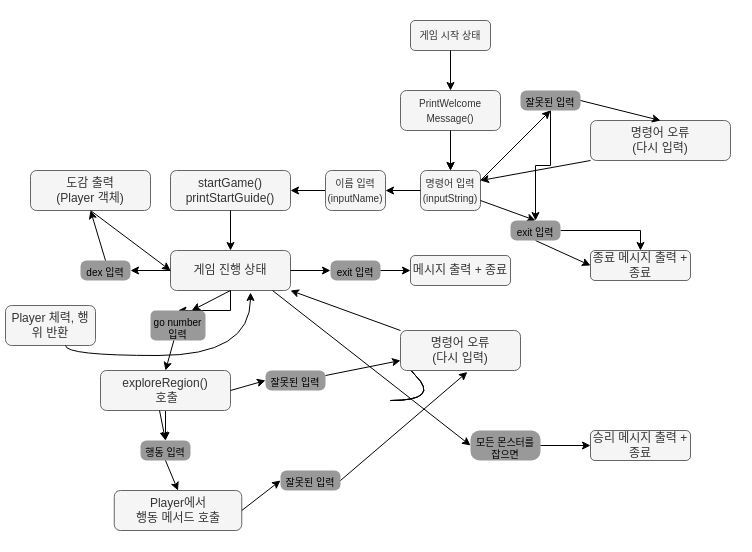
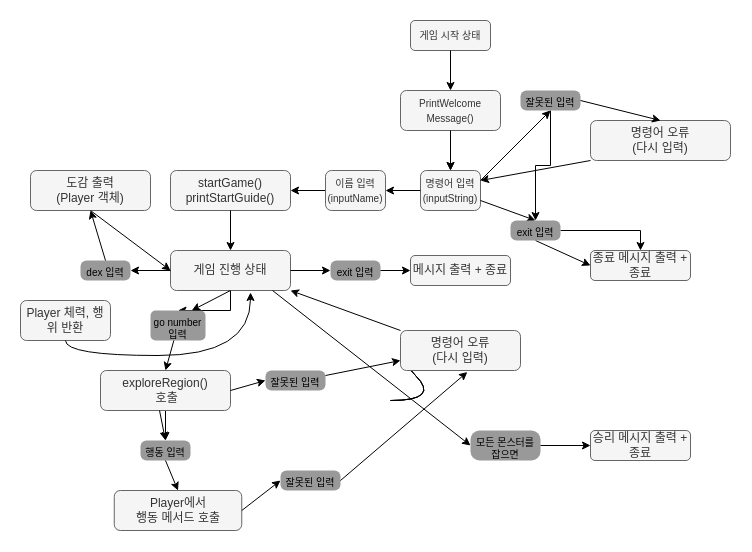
node "Player 체력, 행위 반환": moved (51, 326) -> (66, 321)
